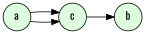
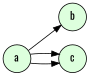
edge "c" -> "b": now "a" -> "b"
